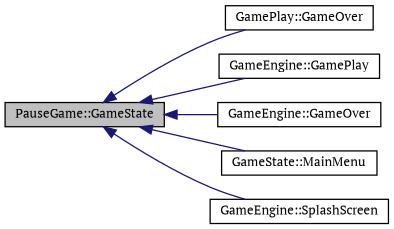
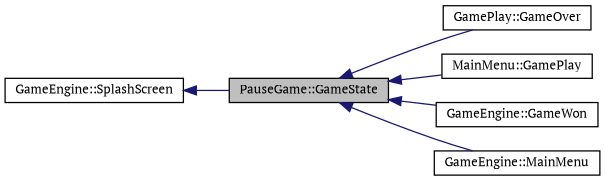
node "GameEngine::GamePlay": label "GameEngine::GamePlay" -> "MainMenu::GamePlay"
node "GameEngine::GameOver": label "GameEngine::GameOver" -> "GameEngine::GameWon"
node "GameState::MainMenu": label "GameState::MainMenu" -> "GameEngine::MainMenu"
edge "GameEngine::SplashScreen" -> "PauseGame::GameState": reversed
